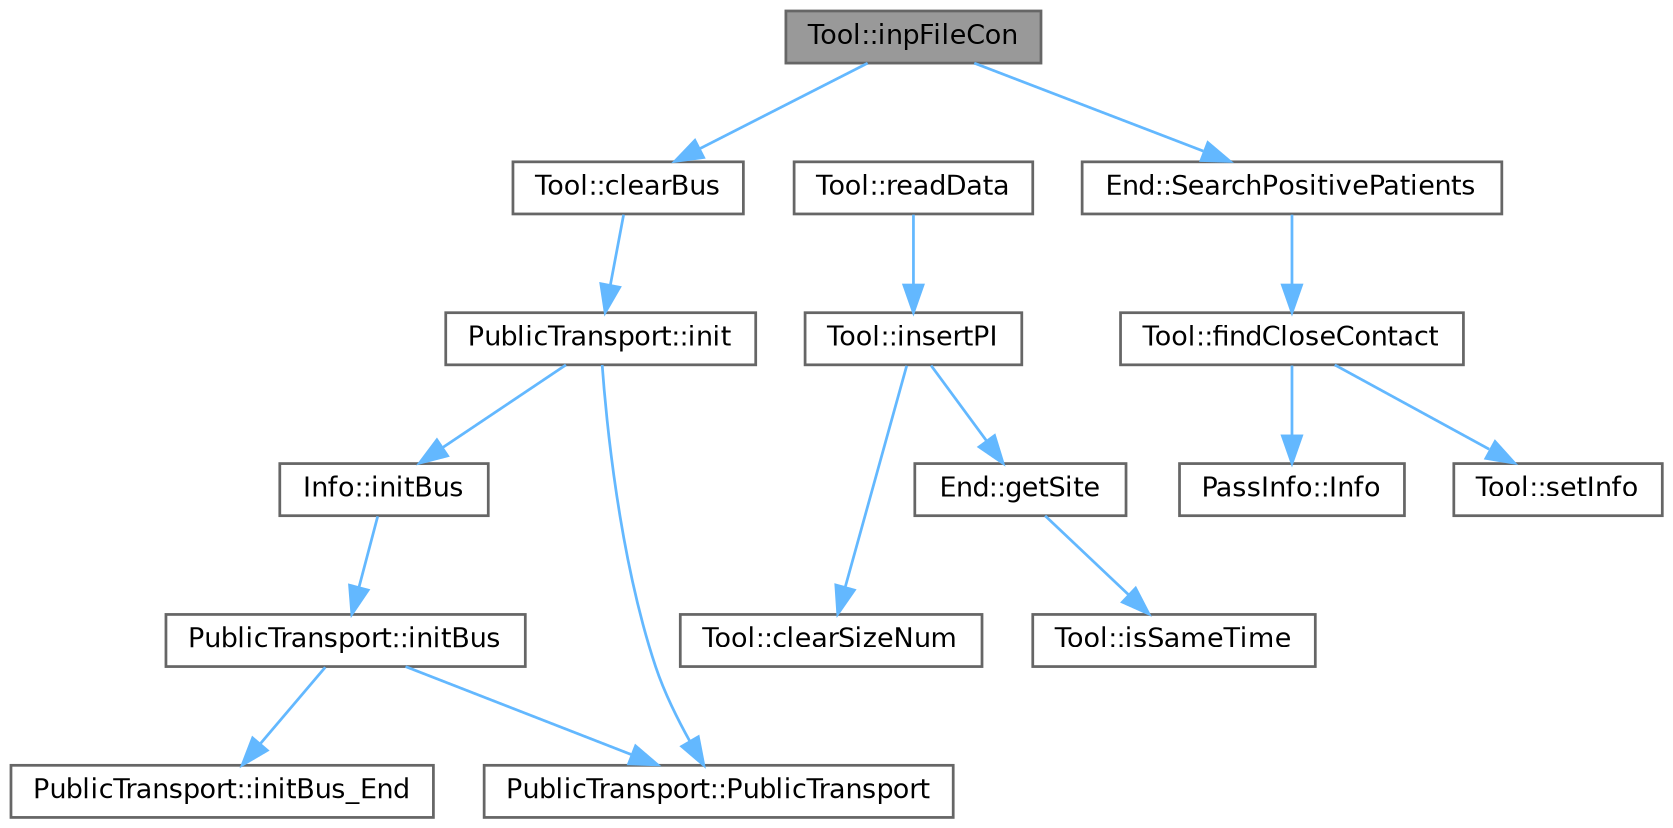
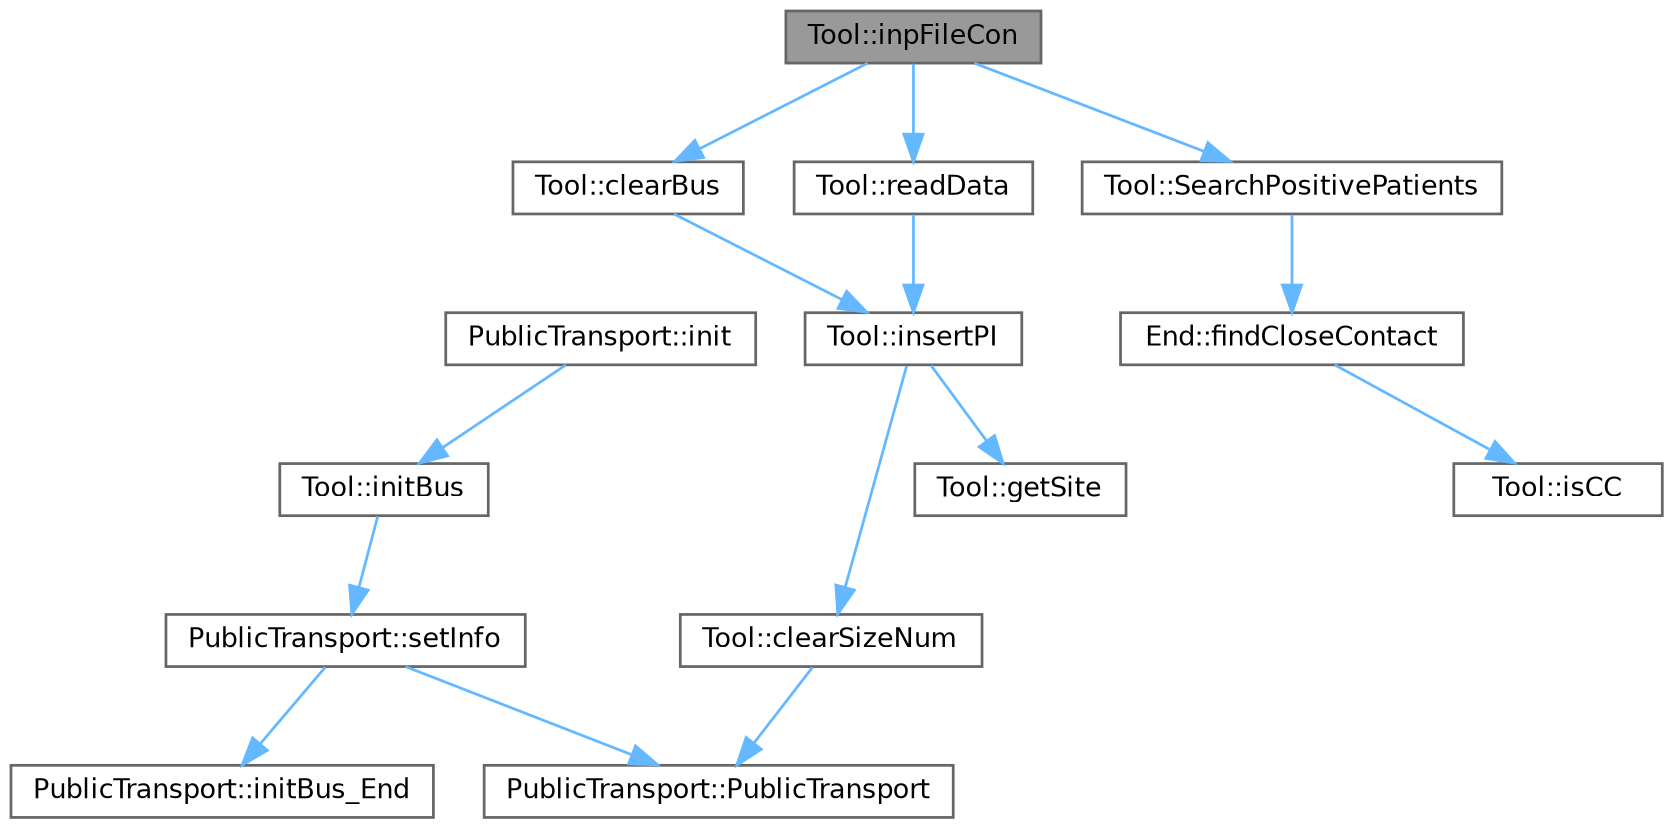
edge "Tool::inpFileCon" -> "Tool::readData": added
node "End::SearchPositivePatients": label "End::SearchPositivePatients" -> "Tool::SearchPositivePatients"
edge "Tool::clearBus" -> "PublicTransport::init": now "Tool::clearBus" -> "Tool::insertPI"
node "Tool::findCloseContact": label "Tool::findCloseContact" -> "End::findCloseContact"
node "Info::initBus": label "Info::initBus" -> "Tool::initBus"
node "End::getSite": label "End::getSite" -> "Tool::getSite"
node "PassInfo::Info": removed
node "Tool::setInfo": label "Tool::setInfo" -> "Tool::isCC"
edge "PublicTransport::init" -> "PublicTransport::PublicTransport": now "Tool::clearSizeNum" -> "PublicTransport::PublicTransport"
node "PublicTransport::initBus": label "PublicTransport::initBus" -> "PublicTransport::setInfo"
node "Tool::isSameTime": removed
